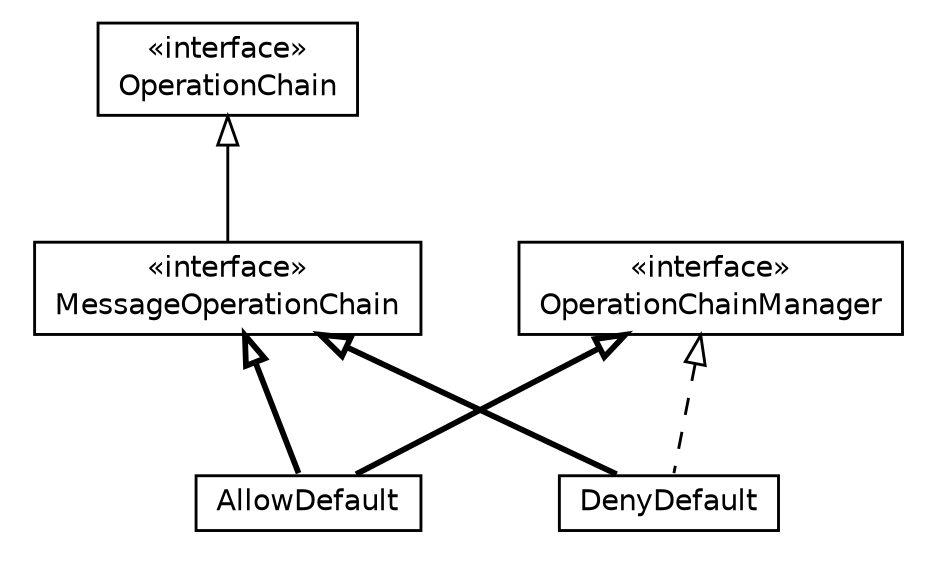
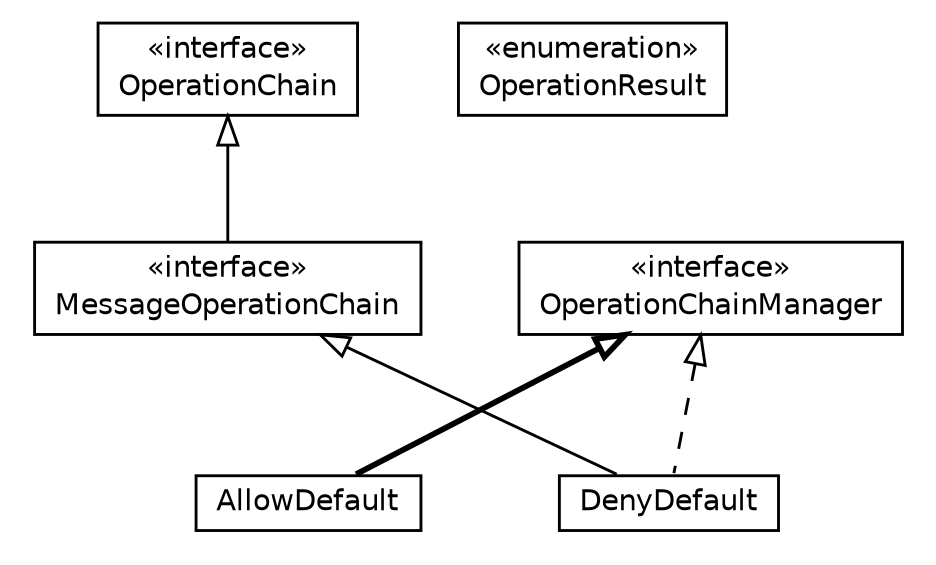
node "OperationResult": added
edge "AllowDefault" -> "MessageOperationChain": removed
edge "DenyDefault" -> "MessageOperationChain": style bold -> solid
